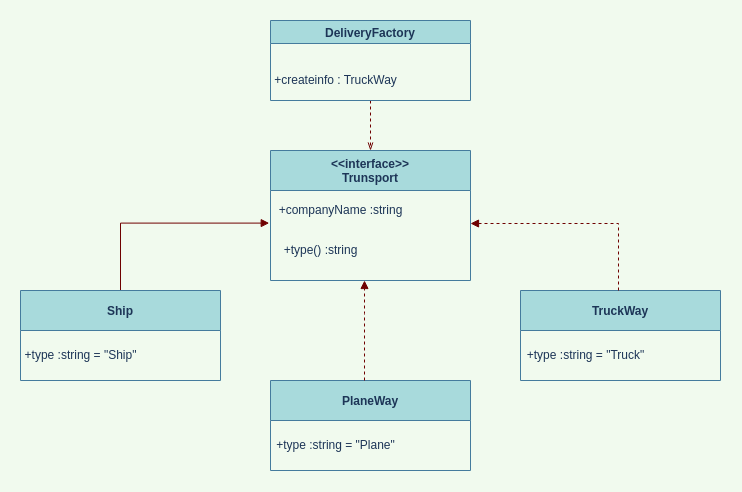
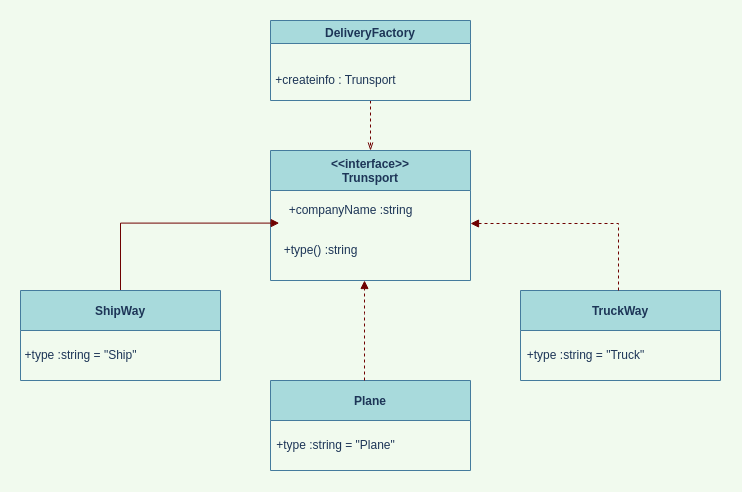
node "+createinfo : TruckWay": label "+createinfo : TruckWay" -> "+createinfo : Trunsport"
node "+companyName :string": moved (341, 211) -> (351, 211)
node "Ship": label "Ship" -> "ShipWay"
node "PlaneWay": label "PlaneWay" -> "Plane"
